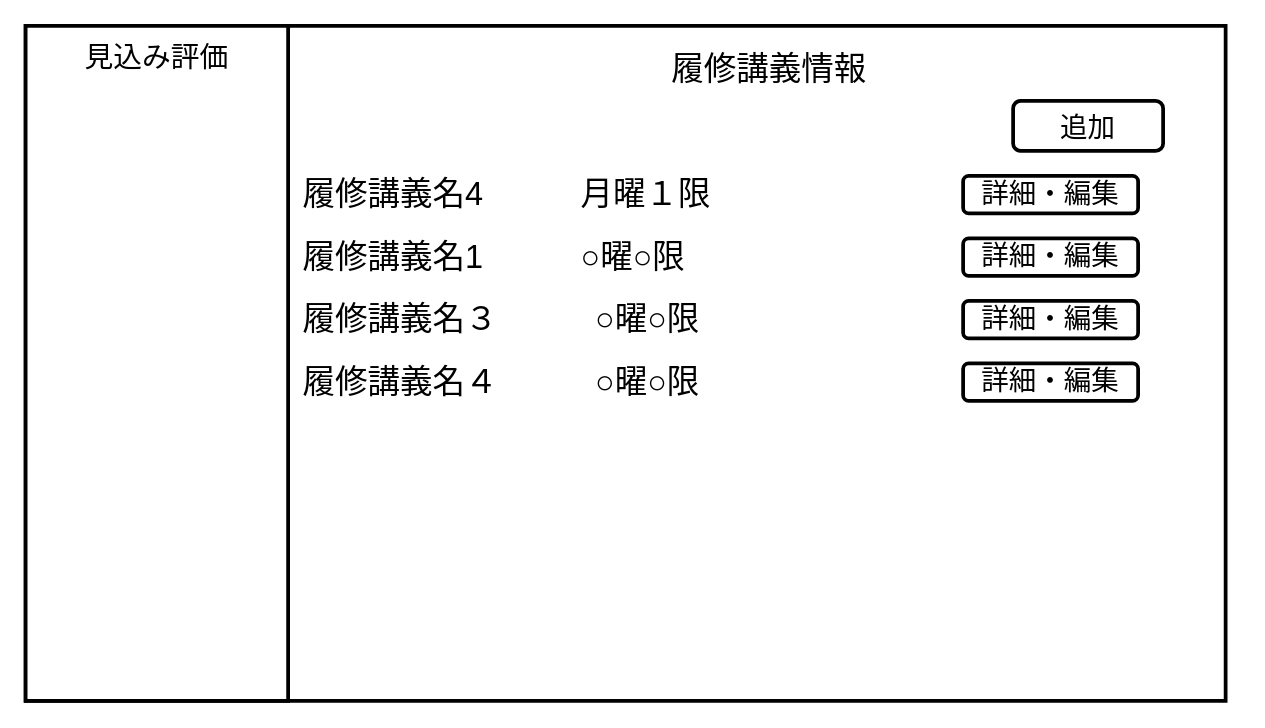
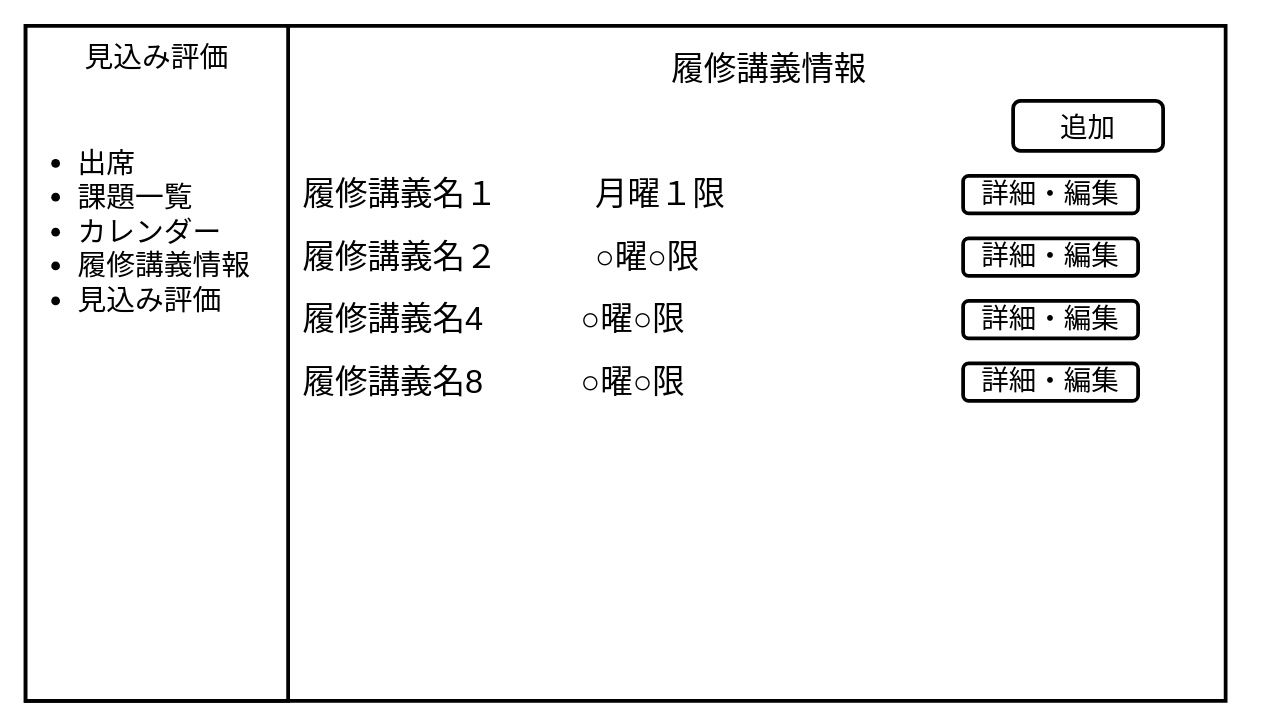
node "履修講義名4 月曜１限": label "履修講義名4 月曜１限" -> "履修講義名１ 月曜１限"
node "出席 課題一覧 カレンダー 履修講義情報 見込み評価": added
node "履修講義名1 ○曜○限": label "履修講義名1 ○曜○限" -> "履修講義名２ ○曜○限"
node "履修講義名３ ○曜○限": label "履修講義名３ ○曜○限" -> "履修講義名4 ○曜○限"
node "履修講義名４ ○曜○限": label "履修講義名４ ○曜○限" -> "履修講義名8 ○曜○限"
